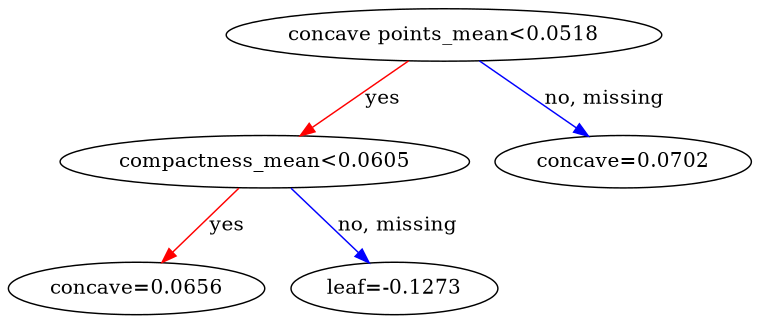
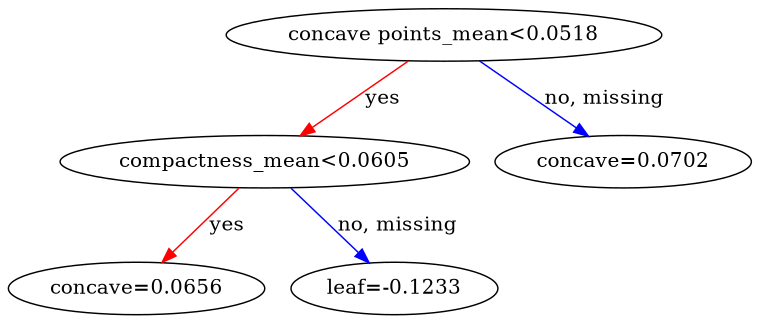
node "leaf=-0.1273": label "leaf=-0.1273" -> "leaf=-0.1233"
